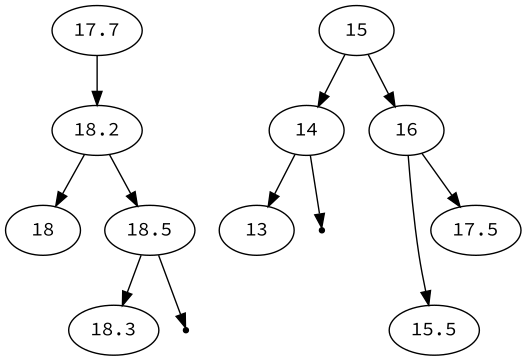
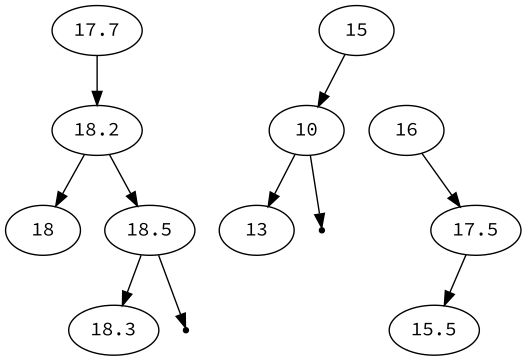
edge "15" -> "16": removed
node "14": label "14" -> "10"
edge "16" -> "15.5": now "17.5" -> "15.5"
